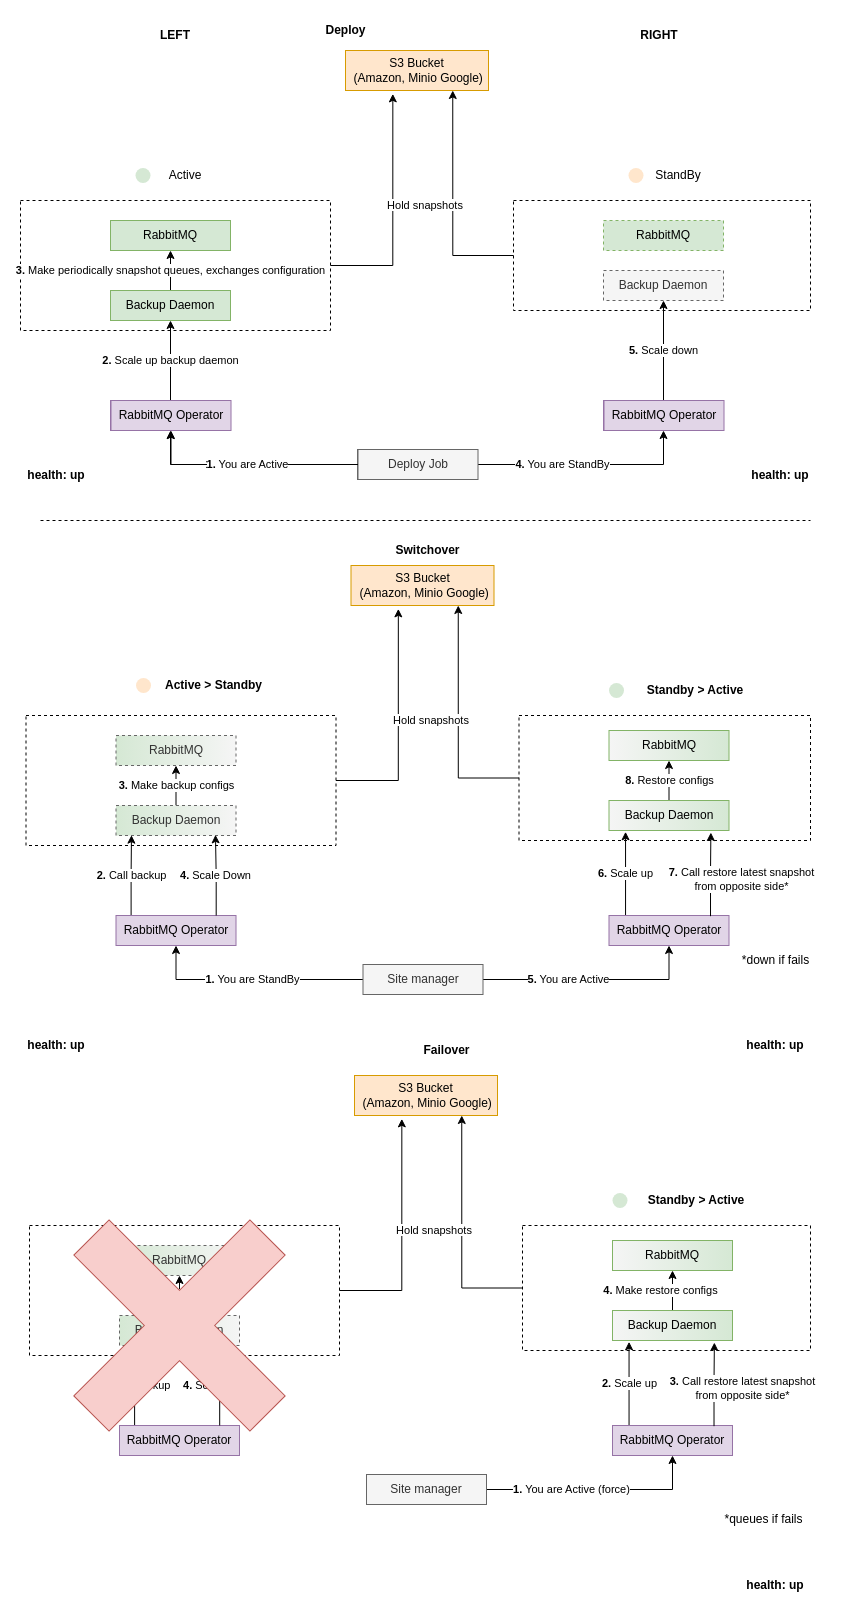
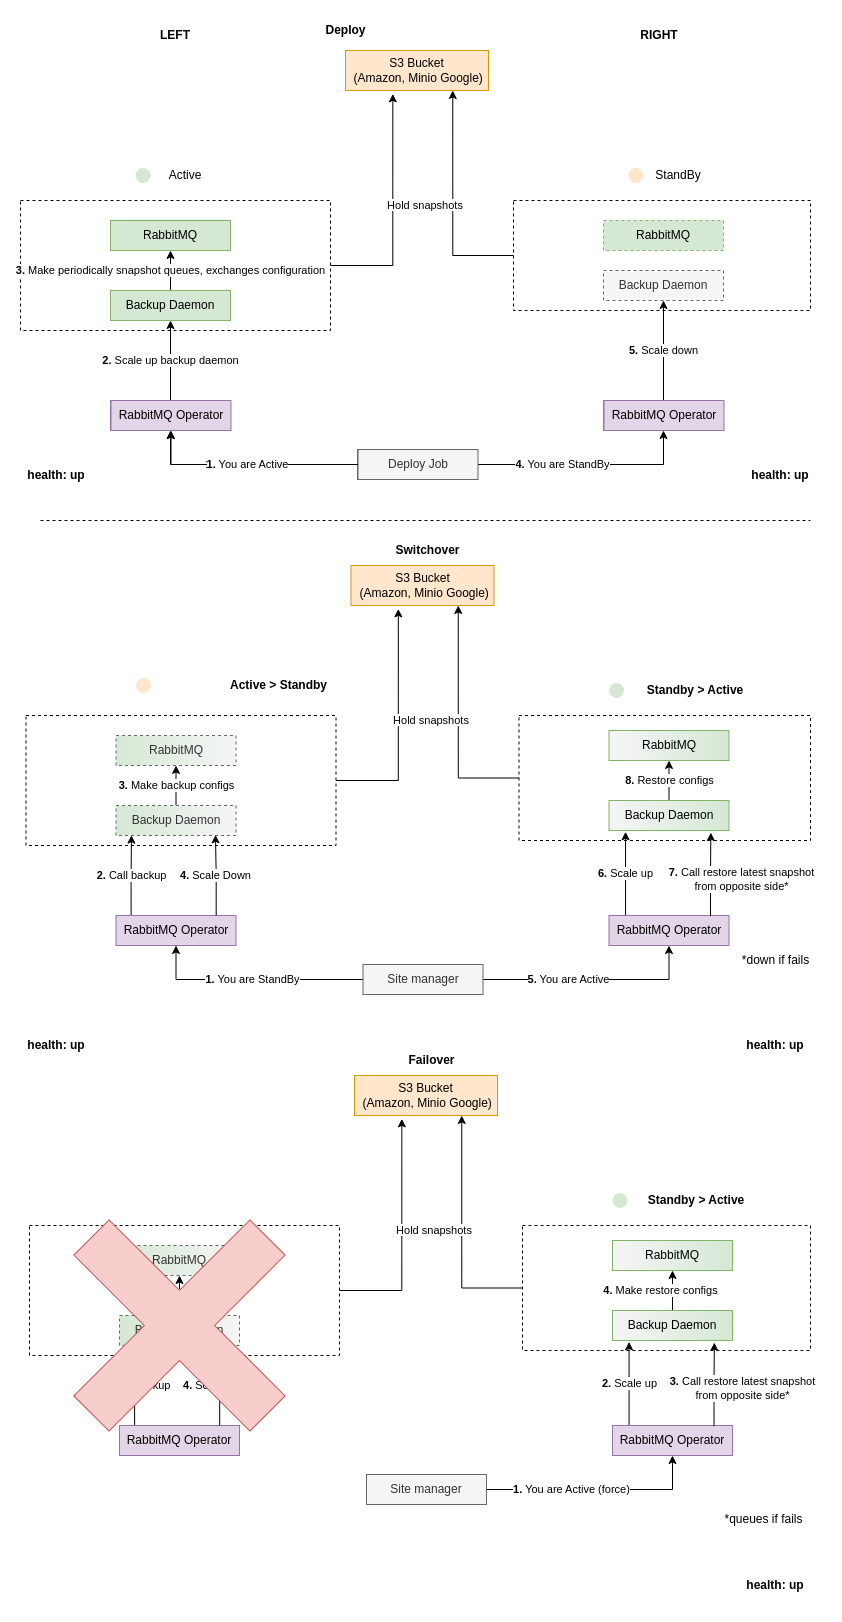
node "Active > Standby": moved (213, 686) -> (278, 686)
node "Failover": moved (446, 1051) -> (431, 1061)
